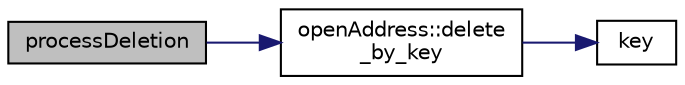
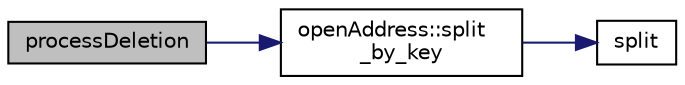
node "openAddress::delete _by_key": label "openAddress::delete _by_key" -> "openAddress::split _by_key"
node "key": label "key" -> "split"
